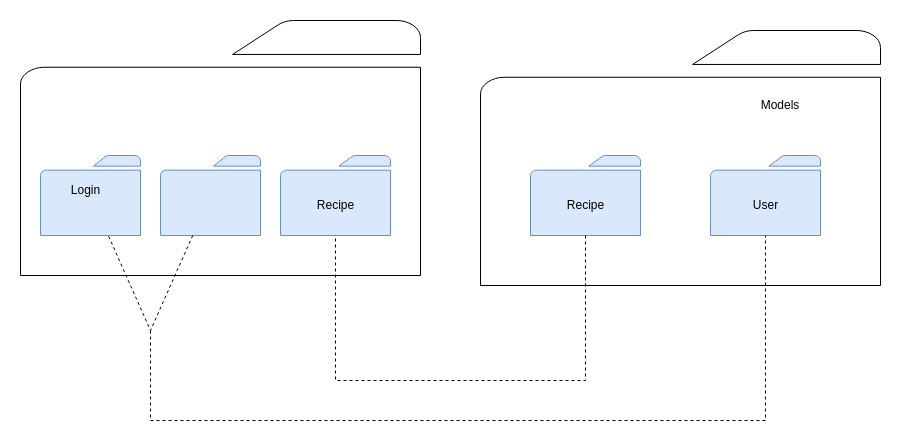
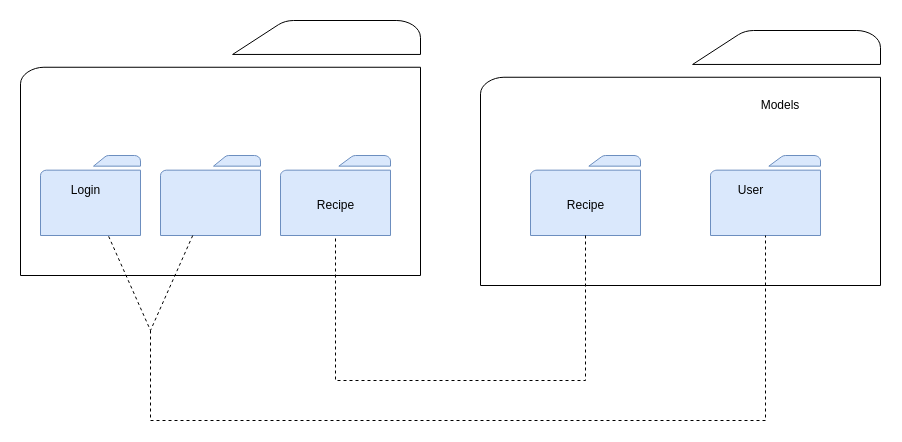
node "User": moved (766, 206) -> (751, 191)
